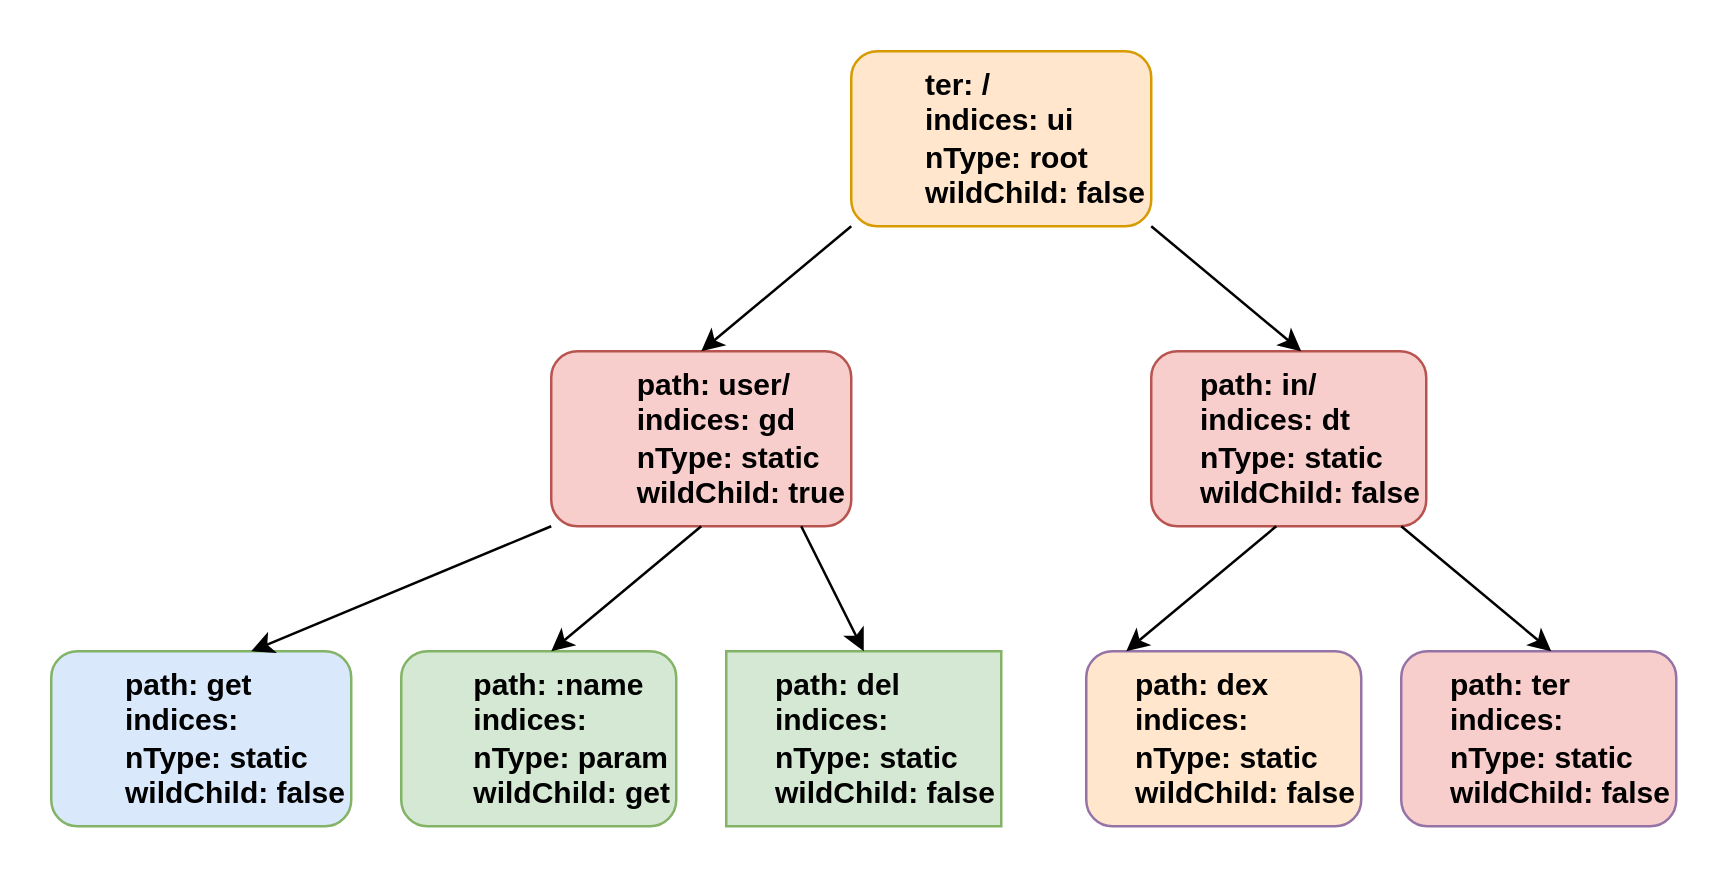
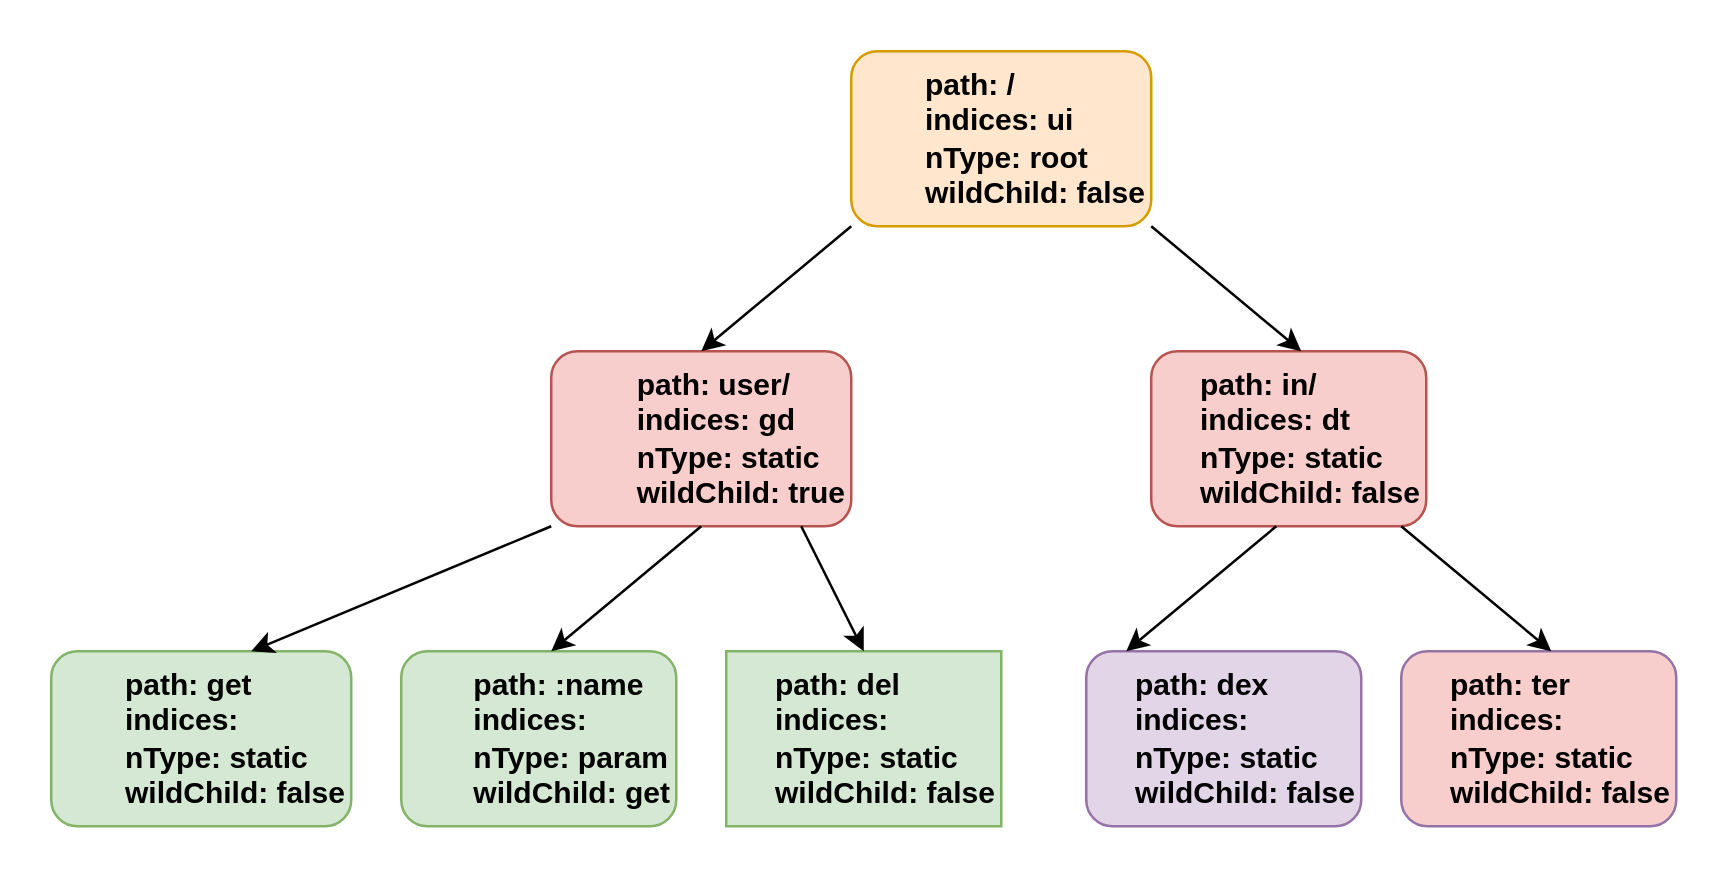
node "ter: / indices: ui nType: root wildChild: false": label "ter: / indices: ui nType: root wildChild: false" -> "path: / indices: ui nType: root wildChild: false"
node "path: get indices: nType: static wildChild: false": fillcolor #dae8fc -> #d5e8d4
node "path: dex indices: nType: static wildChild: false": fillcolor #ffe6cc -> #e1d5e7
